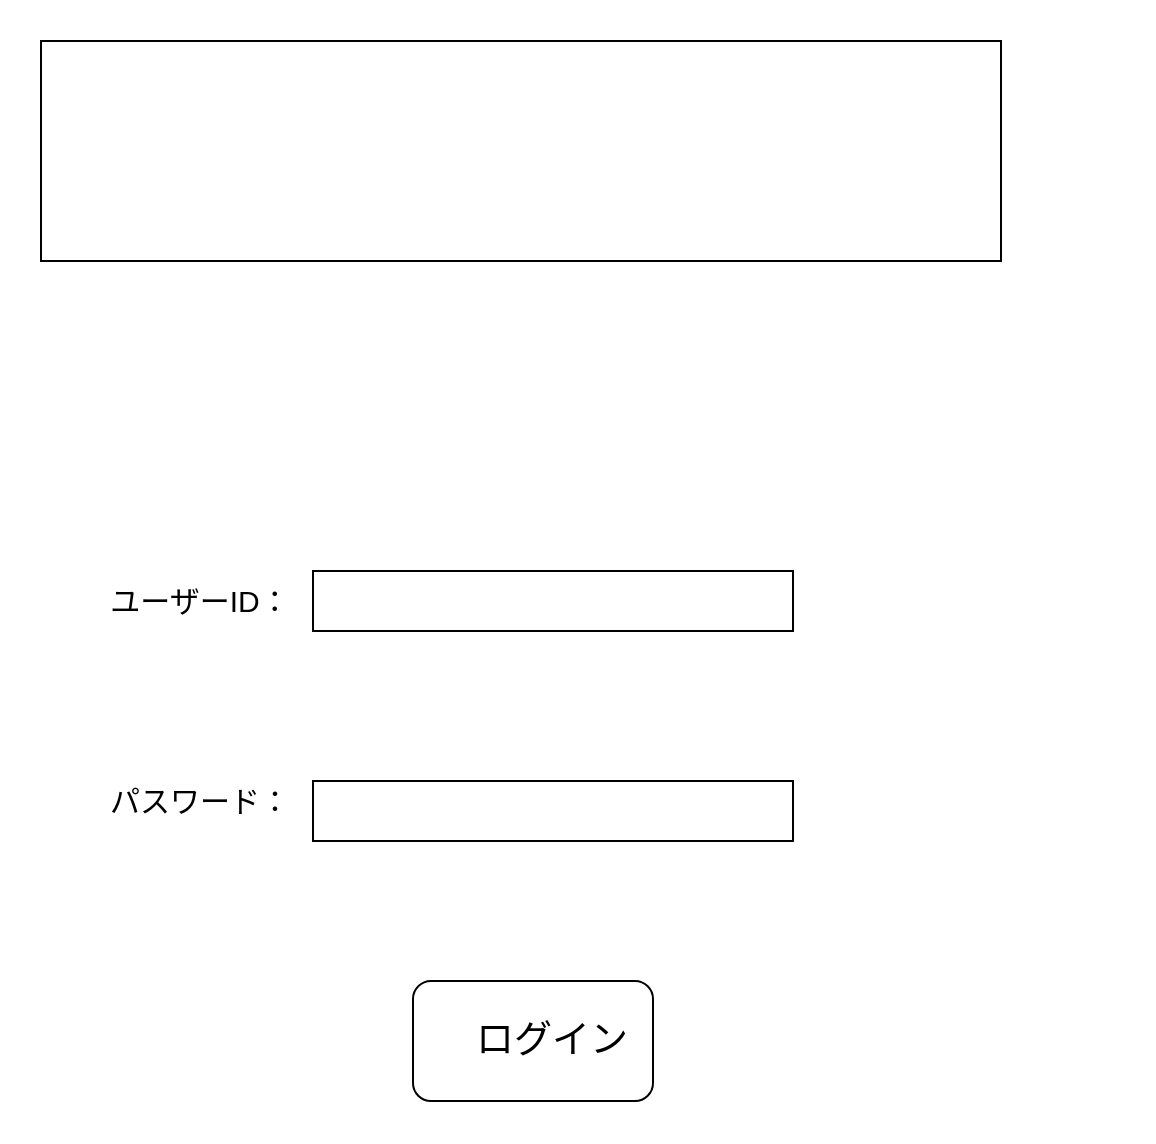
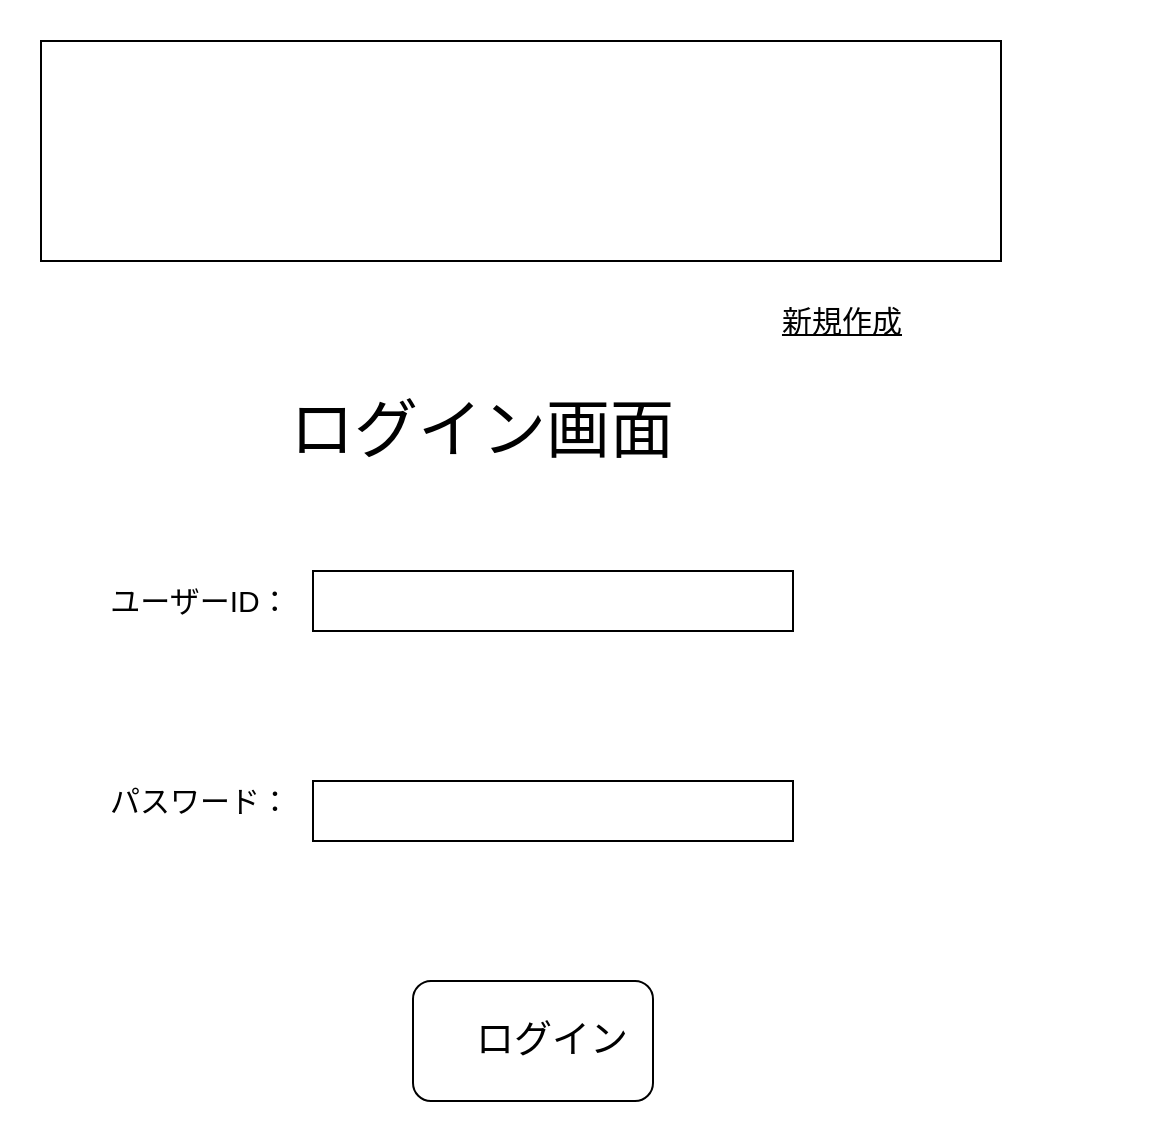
node "新規作成": added
node "ログイン画面": added
